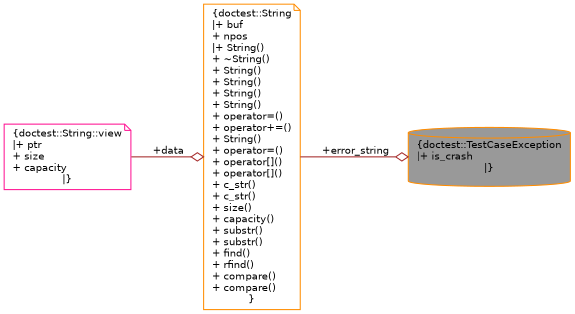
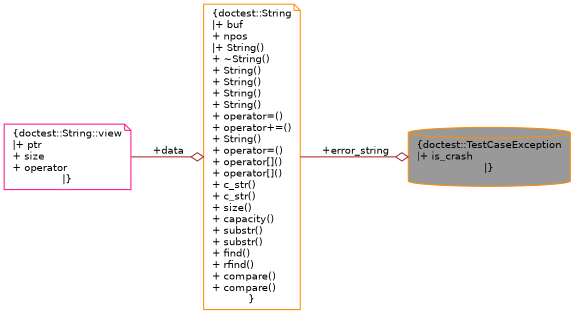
node "{doctest::String::view |+ ptr + size + capacity |}": label "{doctest::String::view |+ ptr + size + capacity |}" -> "{doctest::String::view |+ ptr + size + operator |}"
